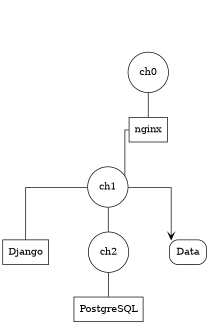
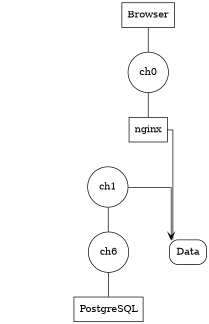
node "Browser": added
edge "nginx" -- "ch1": now "nginx" -- "Data"
node "Django": removed
node "ch2": label "ch2" -> "ch6"
